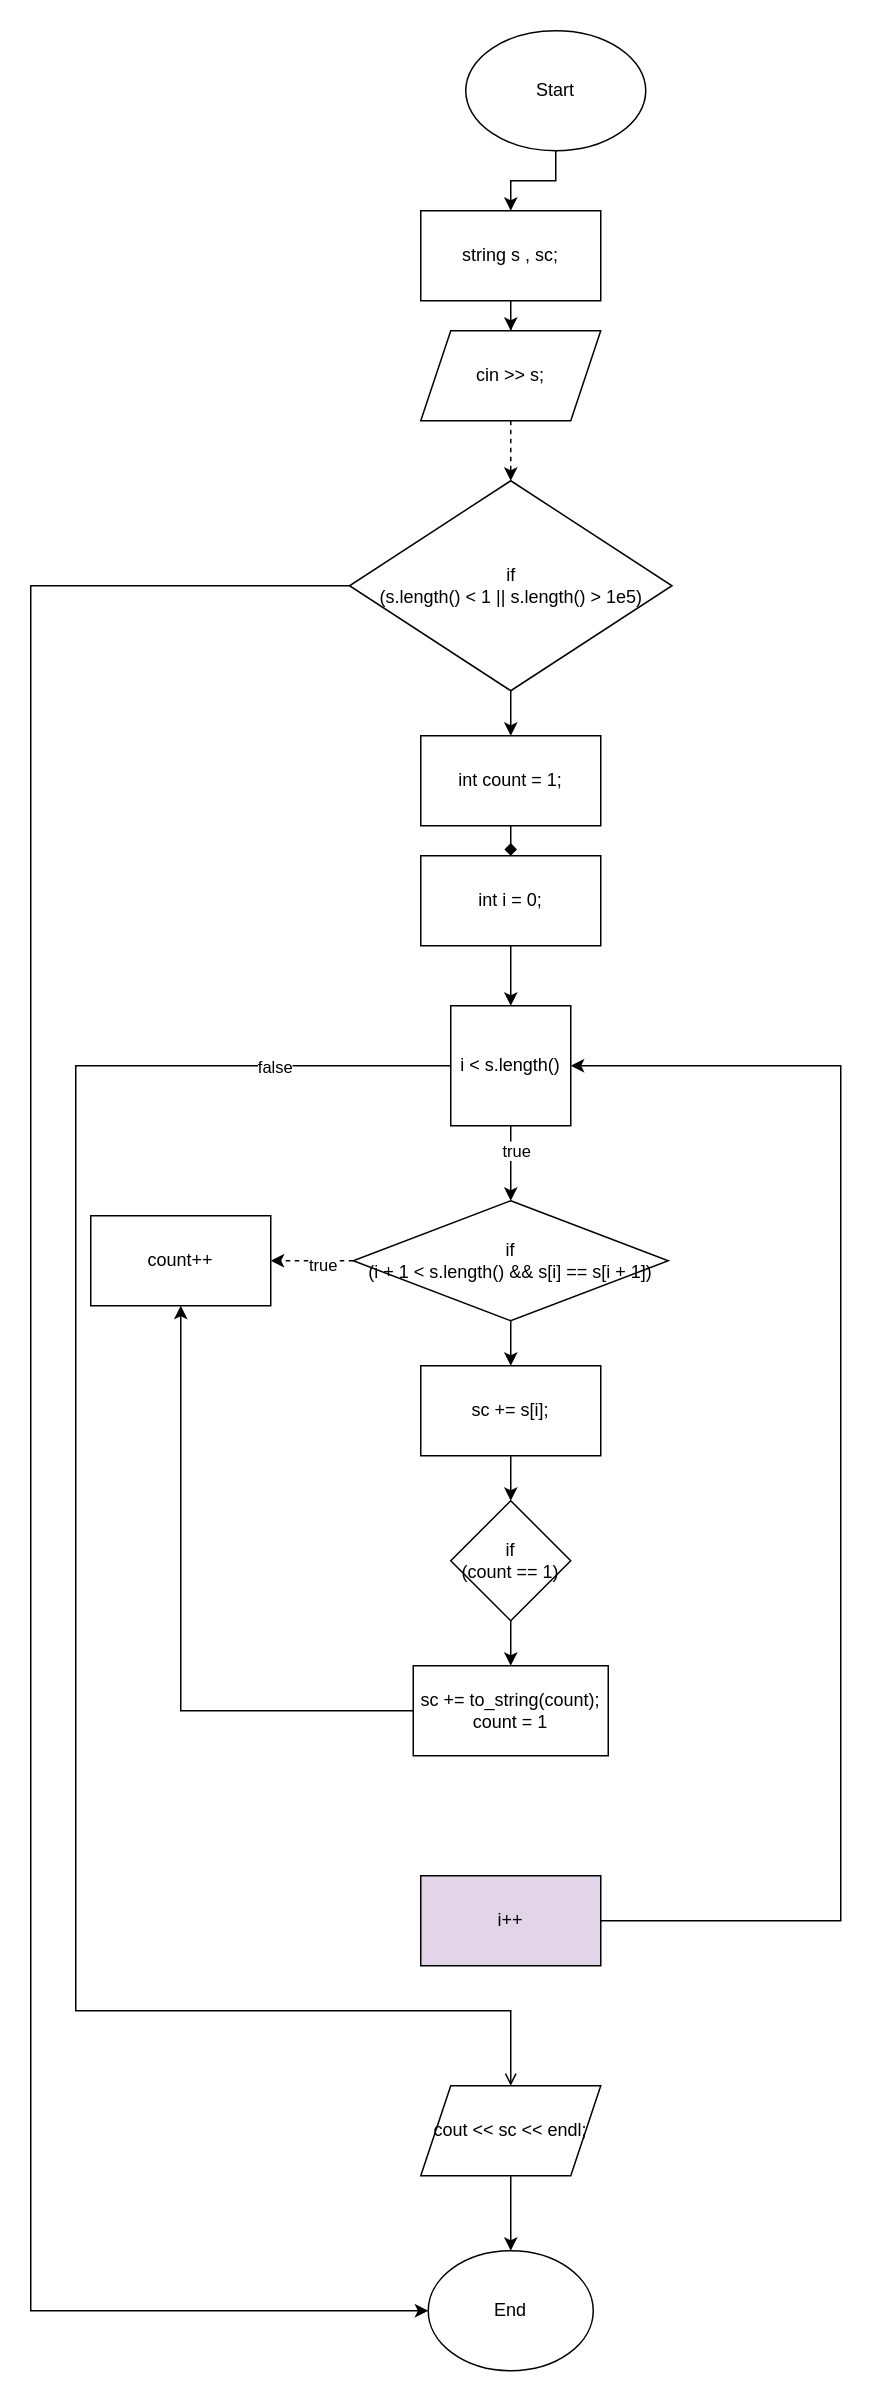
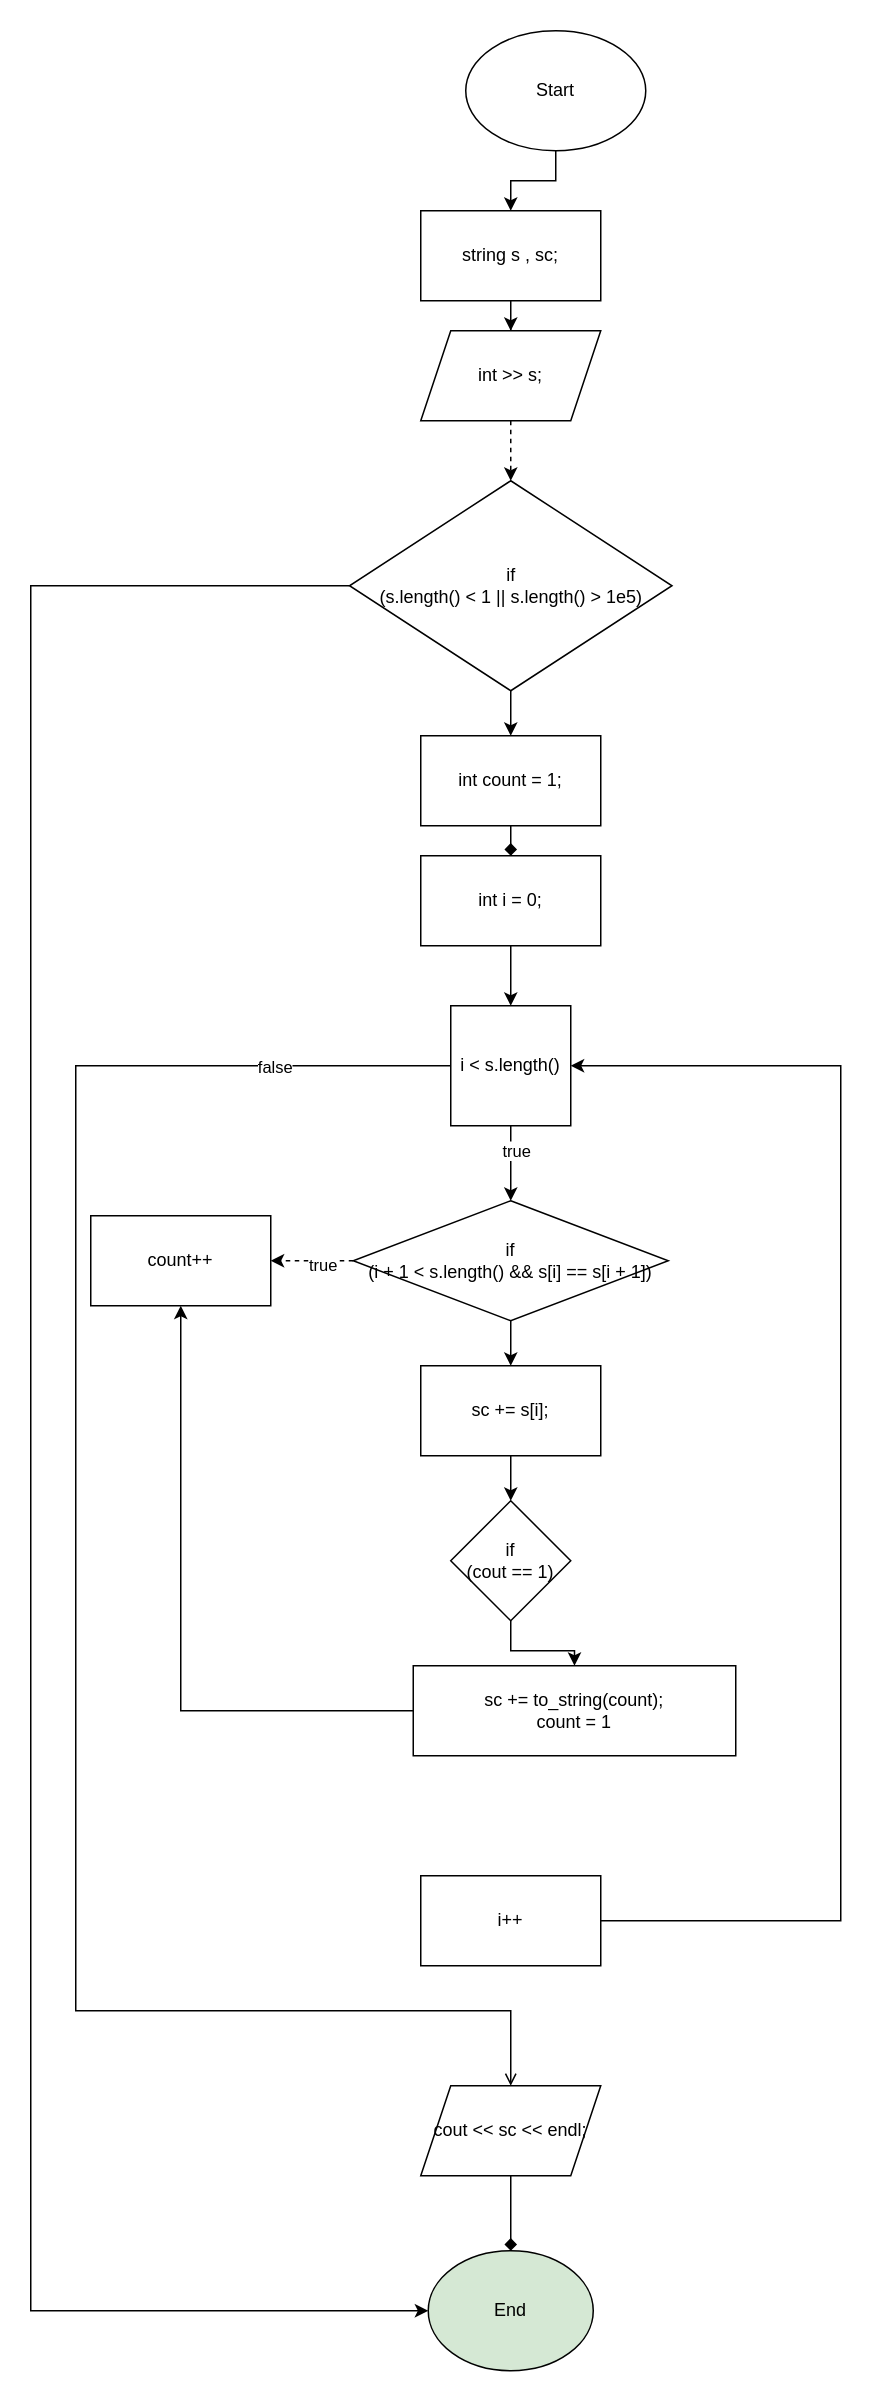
node "cin >> s;": label "cin >> s;" -> "int >> s;"
node "if (count == 1)": label "if (count == 1)" -> "if (cout == 1)"
node "sc += to_string(count); count = 1": size 195x90 -> 323x90
node "i++": fillcolor #e1d5e7 -> #ffffff
edge "cout << sc << endl;" -> "End": arrowhead classic -> diamond
node "End": fillcolor #ffffff -> #d5e8d4
